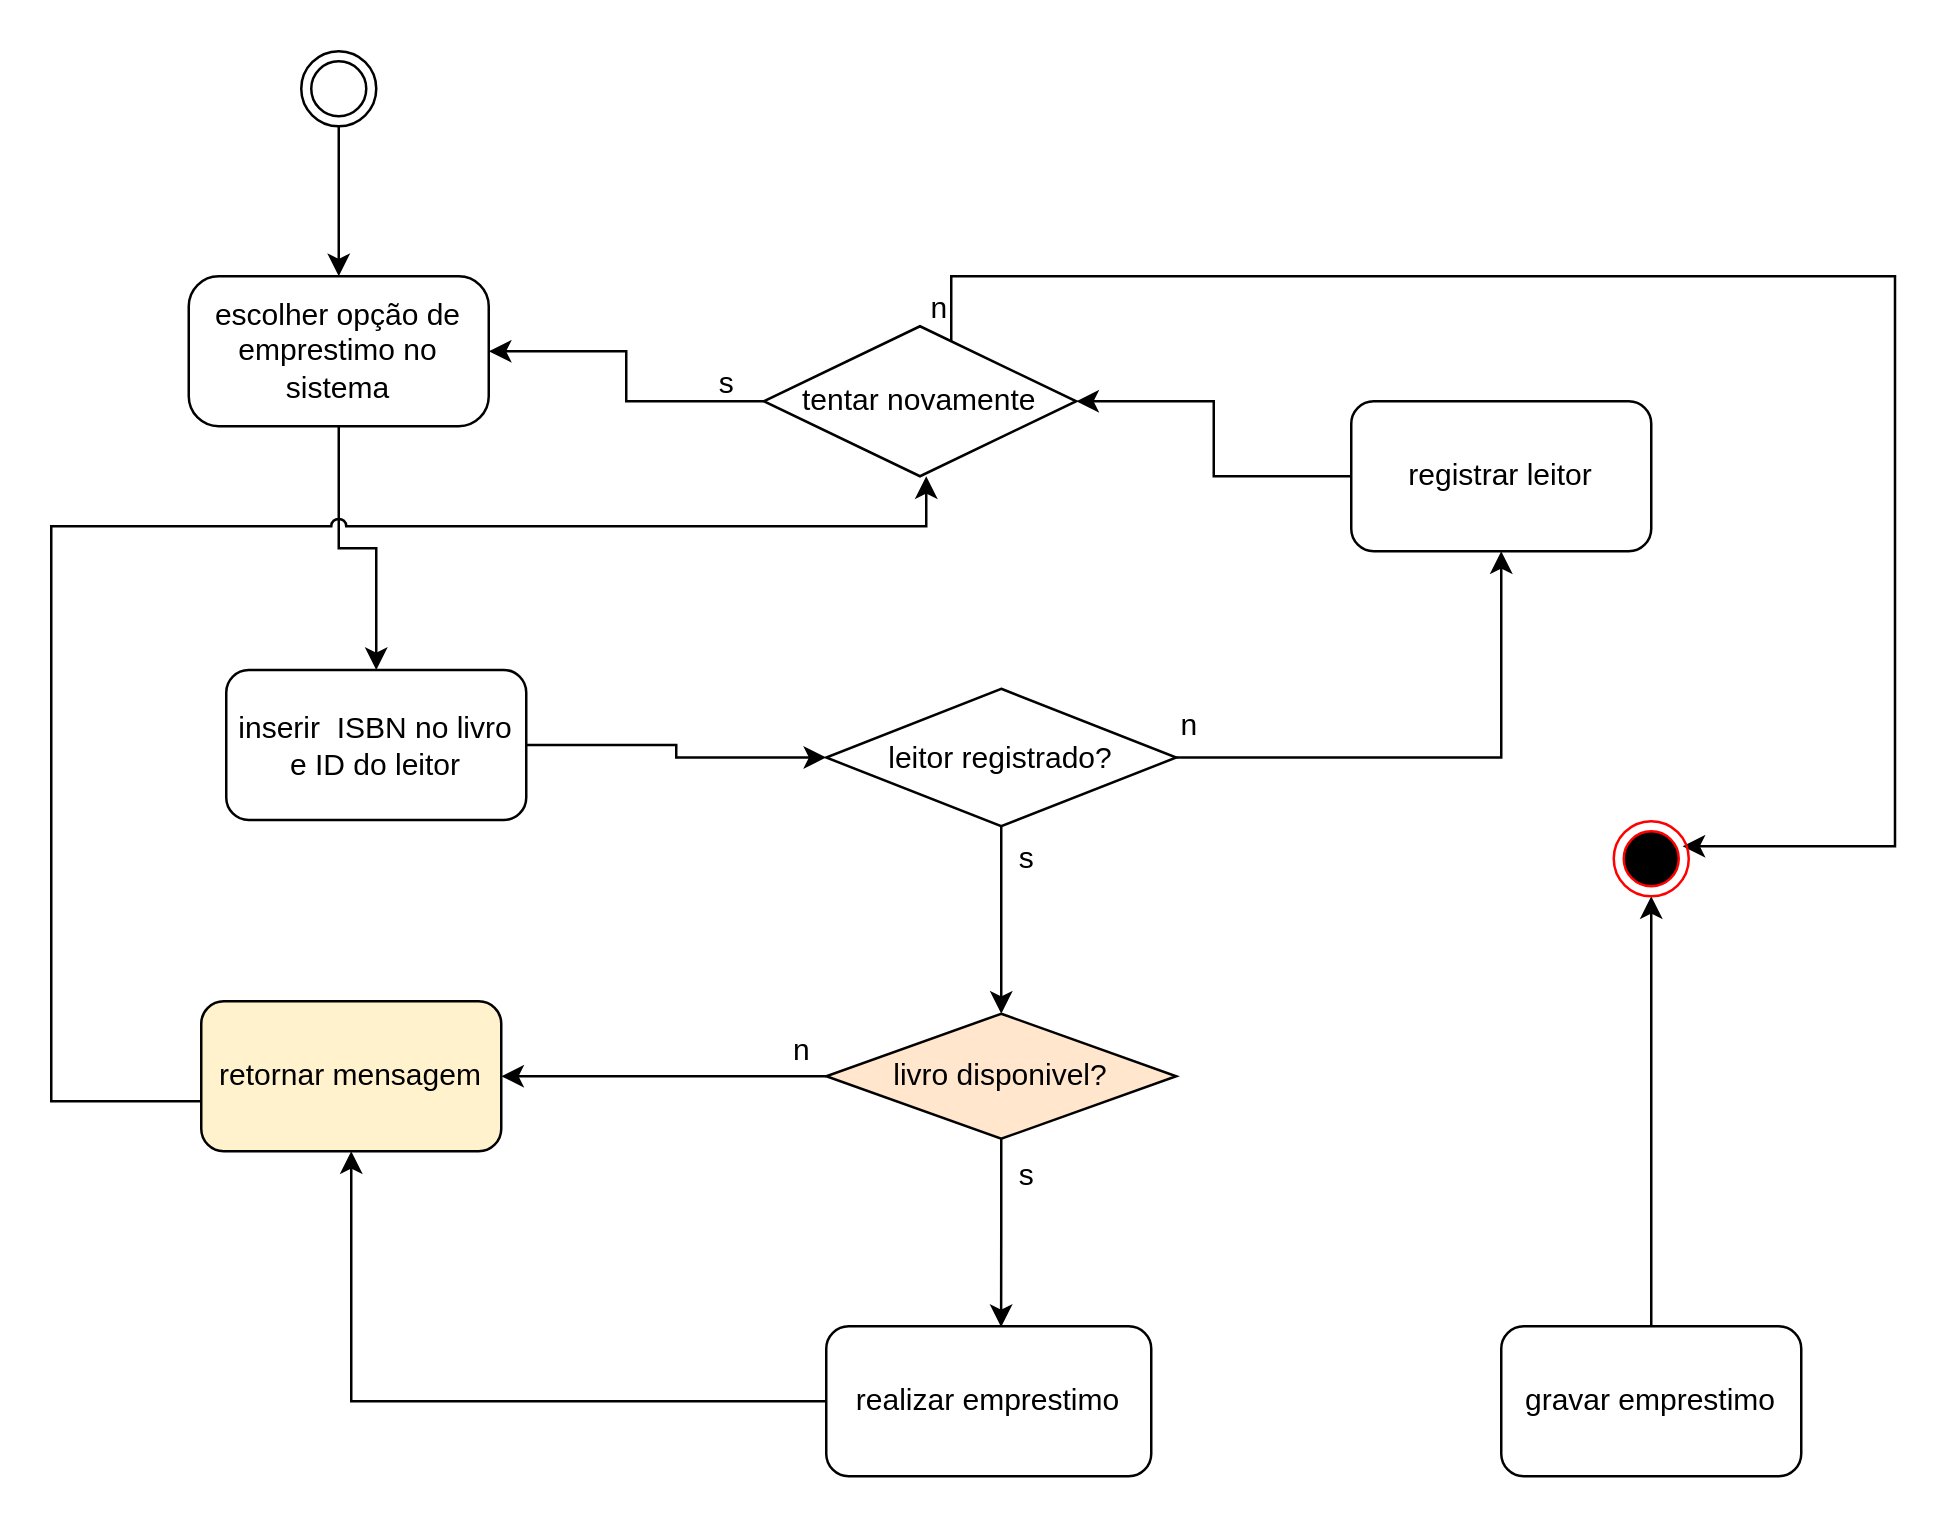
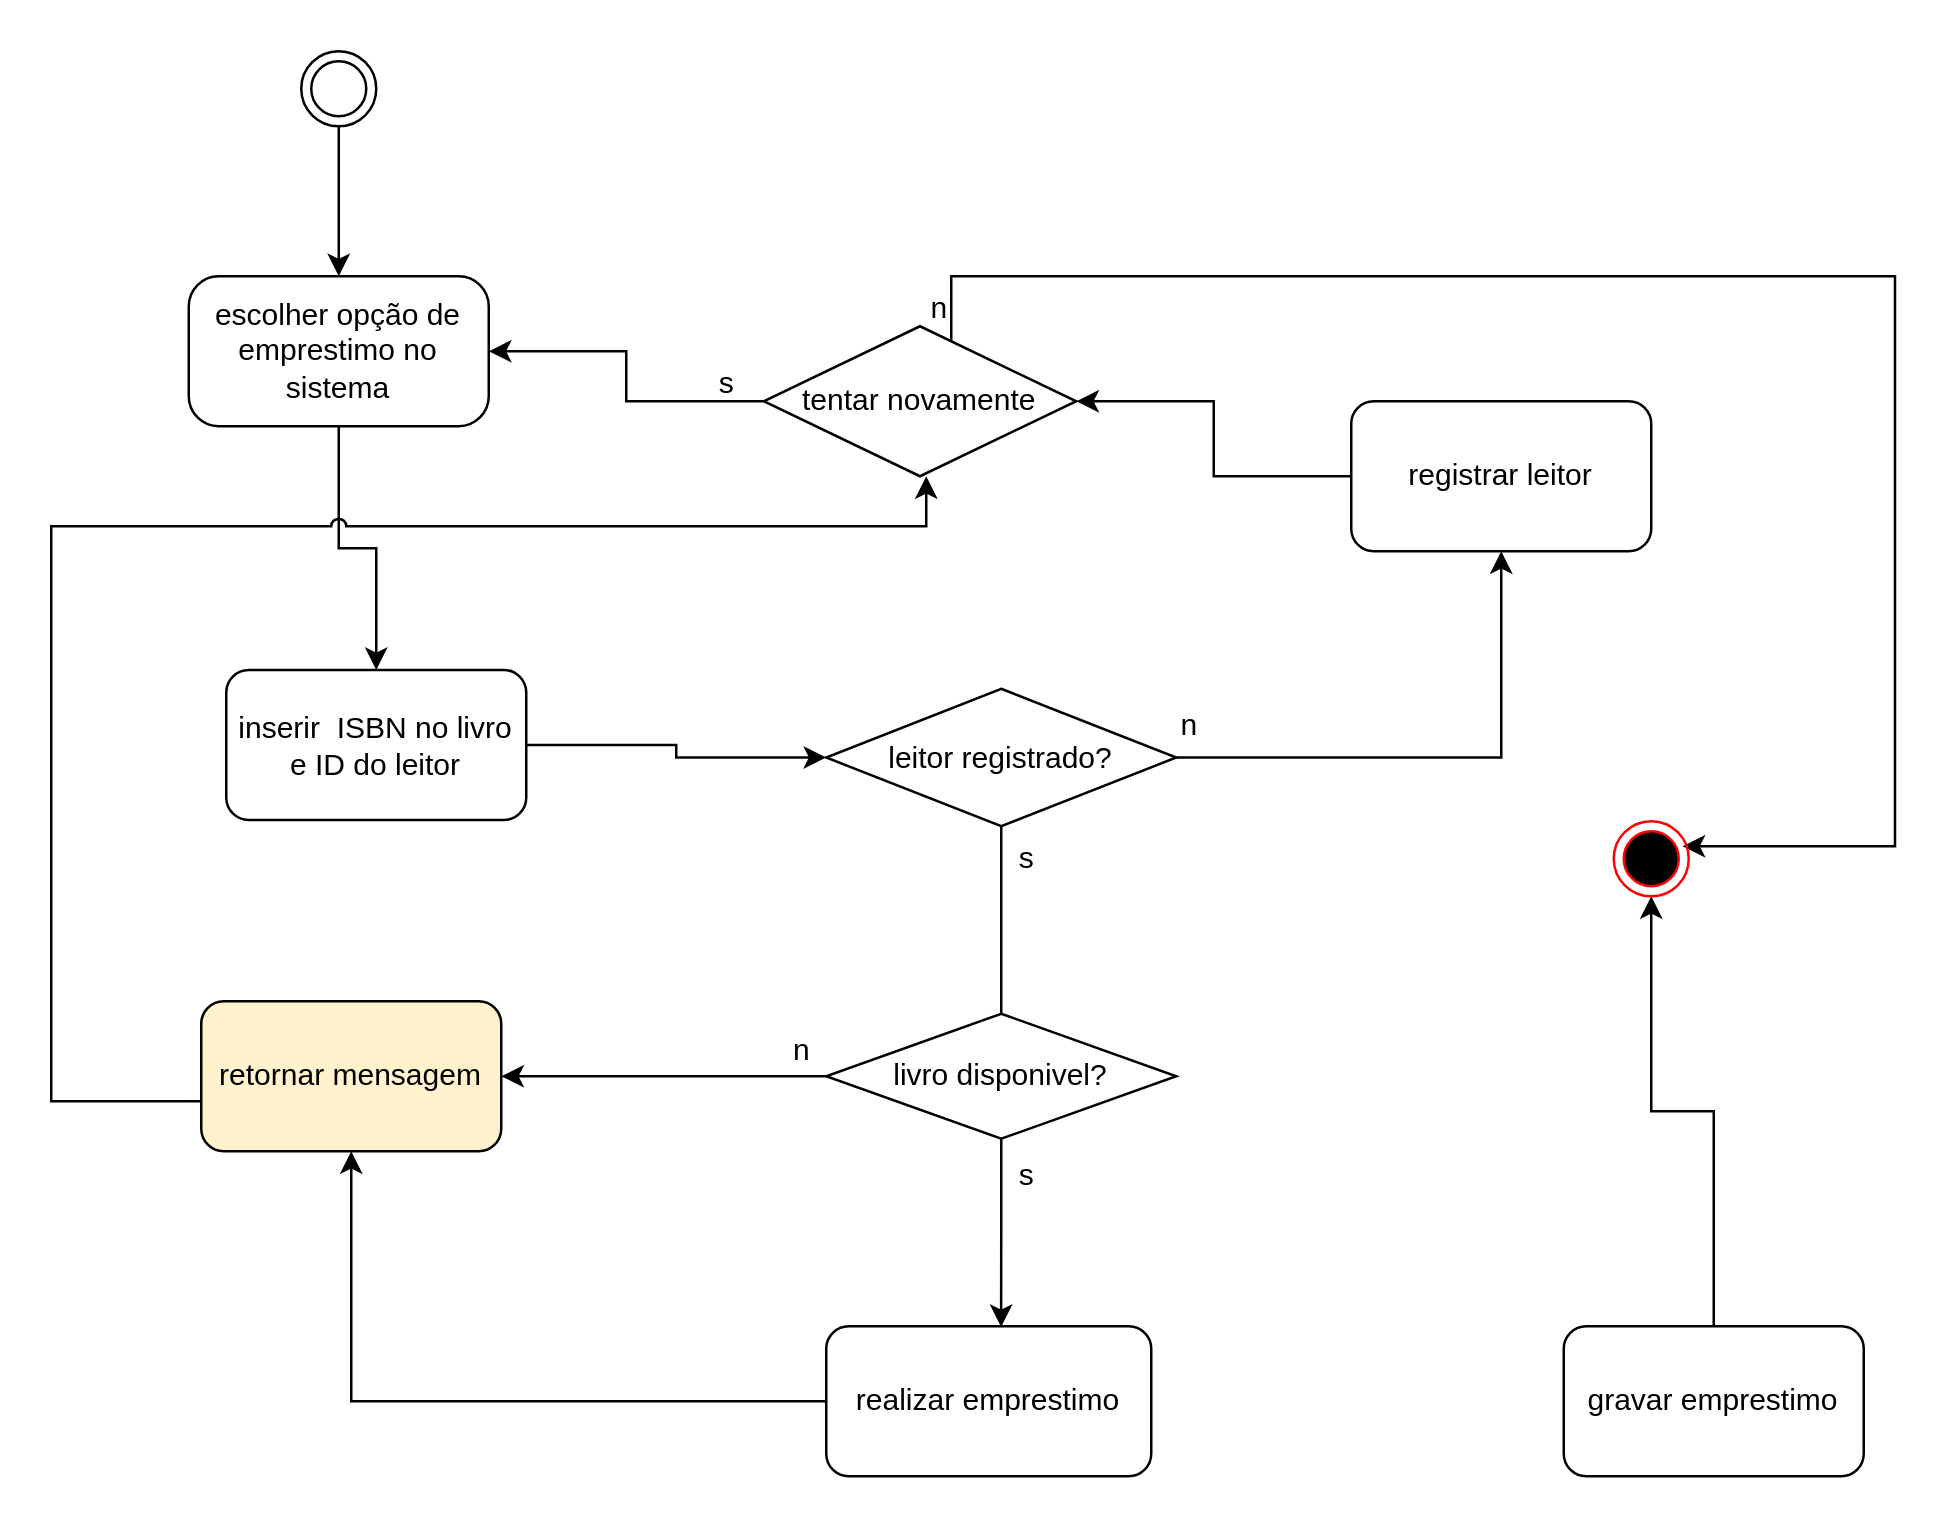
edge "leitor registrado?" -> "livro disponivel?": arrowhead classic -> none
node "livro disponivel?": fillcolor #ffe6cc -> #ffffff
node "gravar emprestimo": moved (1651, 1401) -> (1714, 1401)
